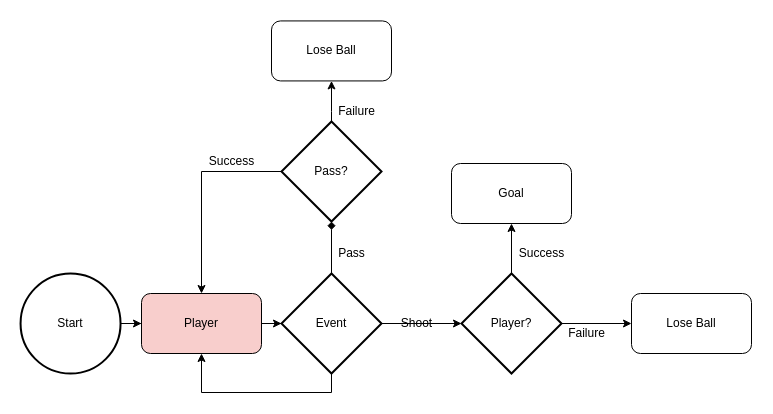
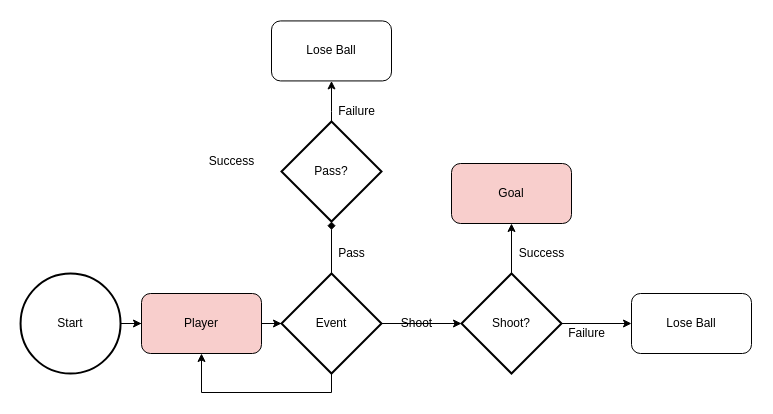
edge "Pass?" -> "Player": removed
node "Goal": fillcolor #ffffff -> #f8cecc
node "Player?": label "Player?" -> "Shoot?"
